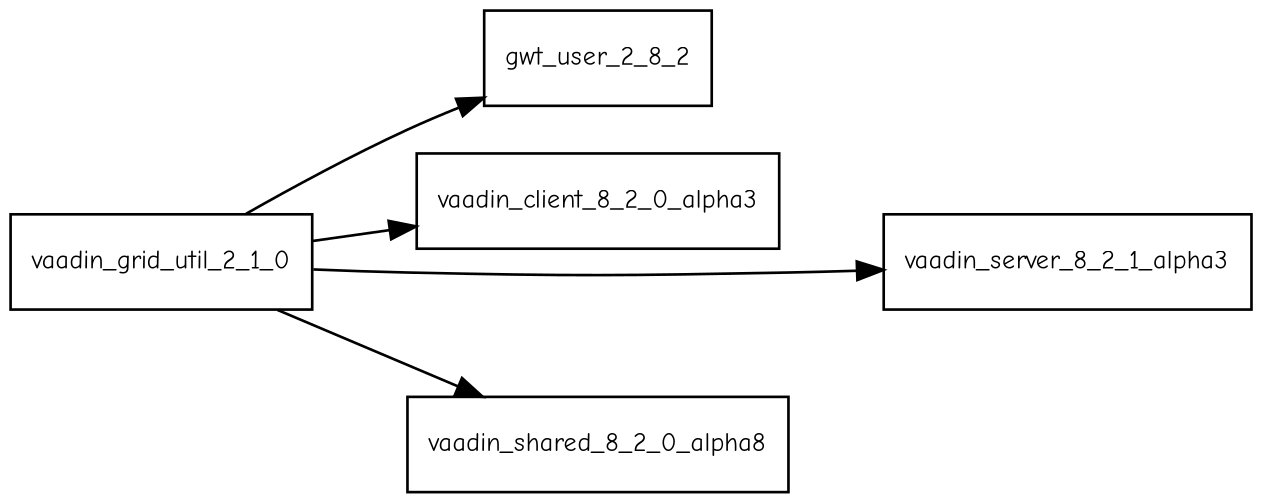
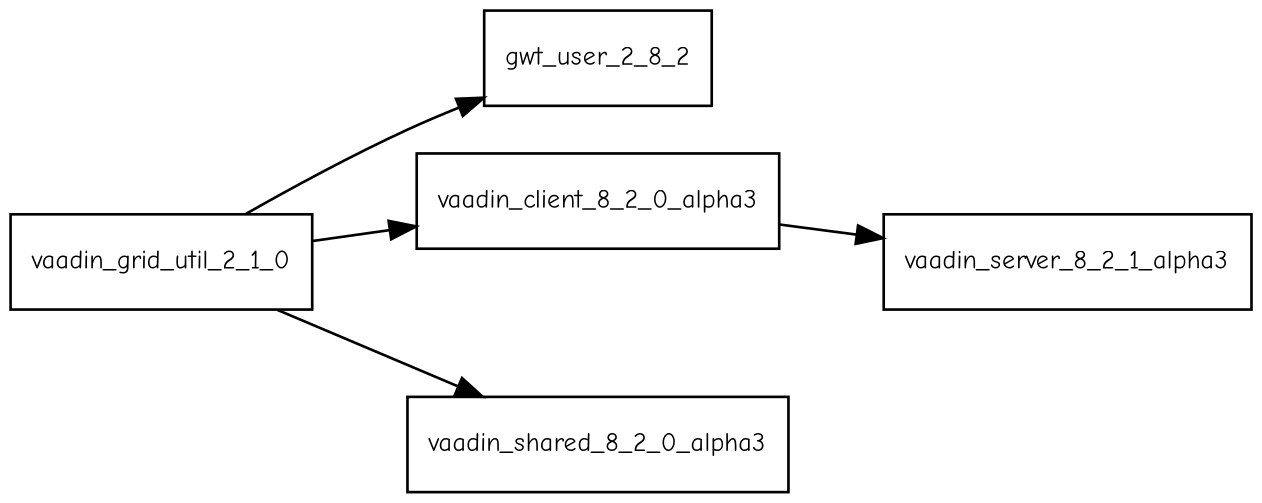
edge "vaadin_grid_util_2_1_0" -> "vaadin_server_8_2_1_alpha3": now "vaadin_client_8_2_0_alpha3" -> "vaadin_server_8_2_1_alpha3"
node "vaadin_shared_8_2_0_alpha8": label "vaadin_shared_8_2_0_alpha8" -> "vaadin_shared_8_2_0_alpha3"
